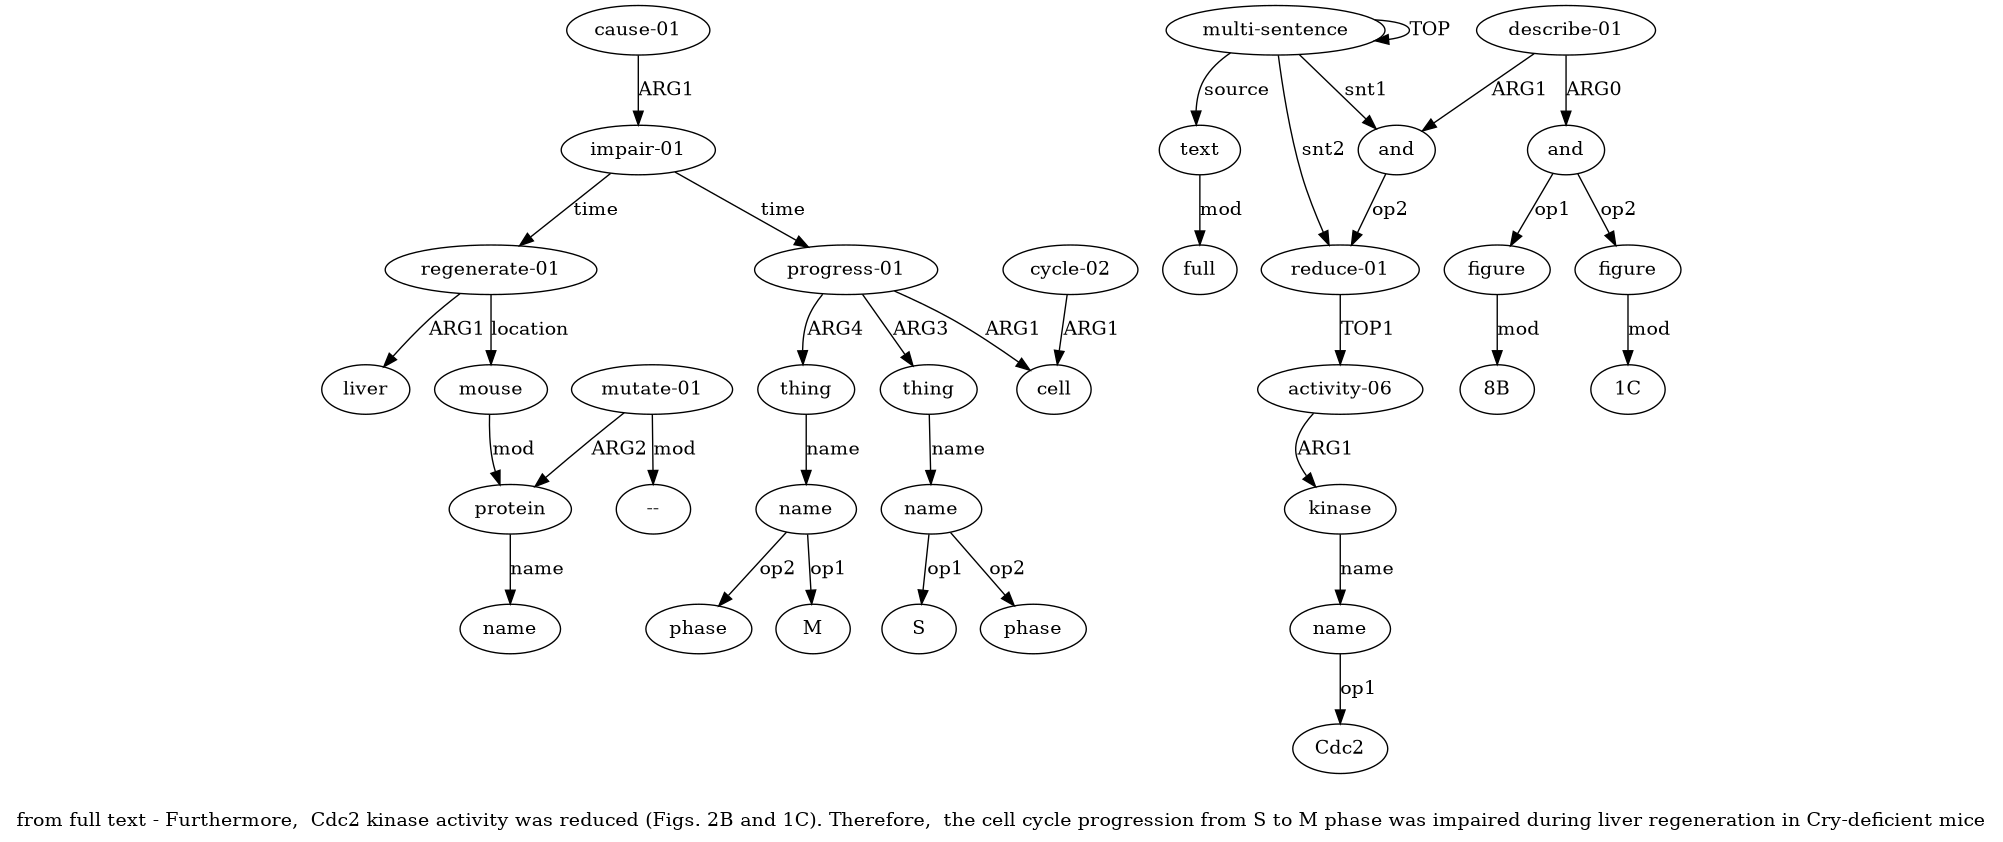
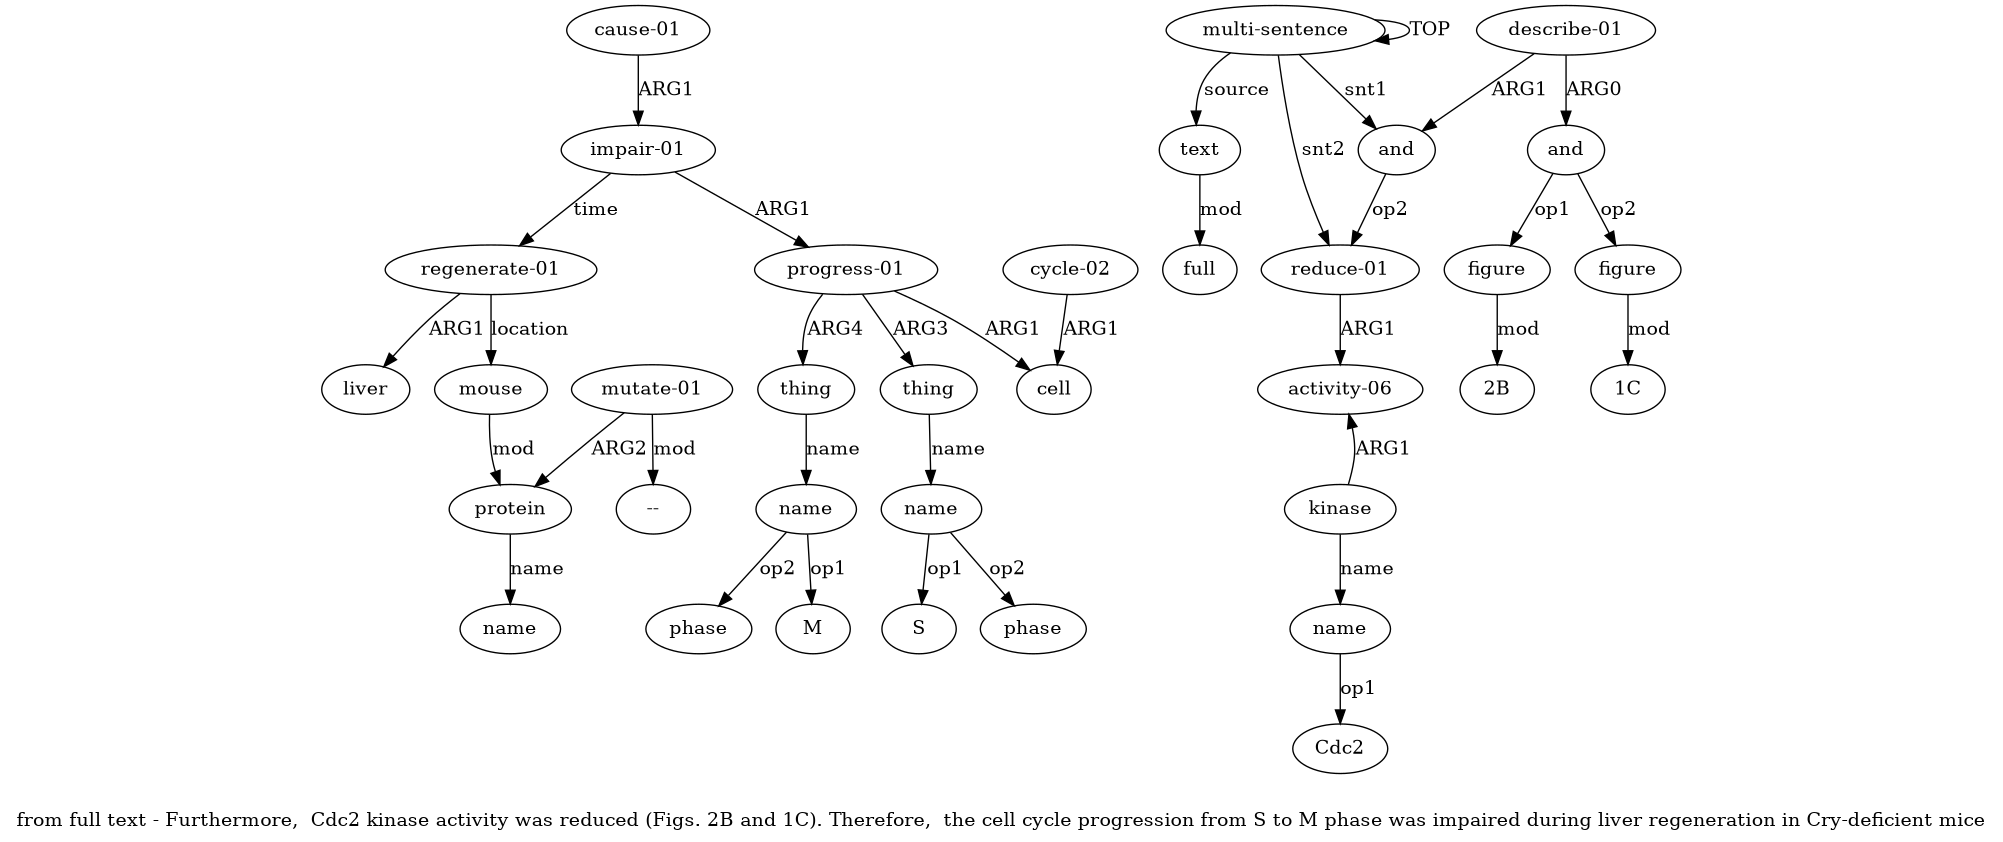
edge "impair-01" -> "progress-01": label "time" -> "ARG1"
edge "reduce-01" -> "activity-06": label "TOP1" -> "ARG1"
node "8B": label "8B" -> "2B"
edge "activity-06" -> "kinase": reversed
